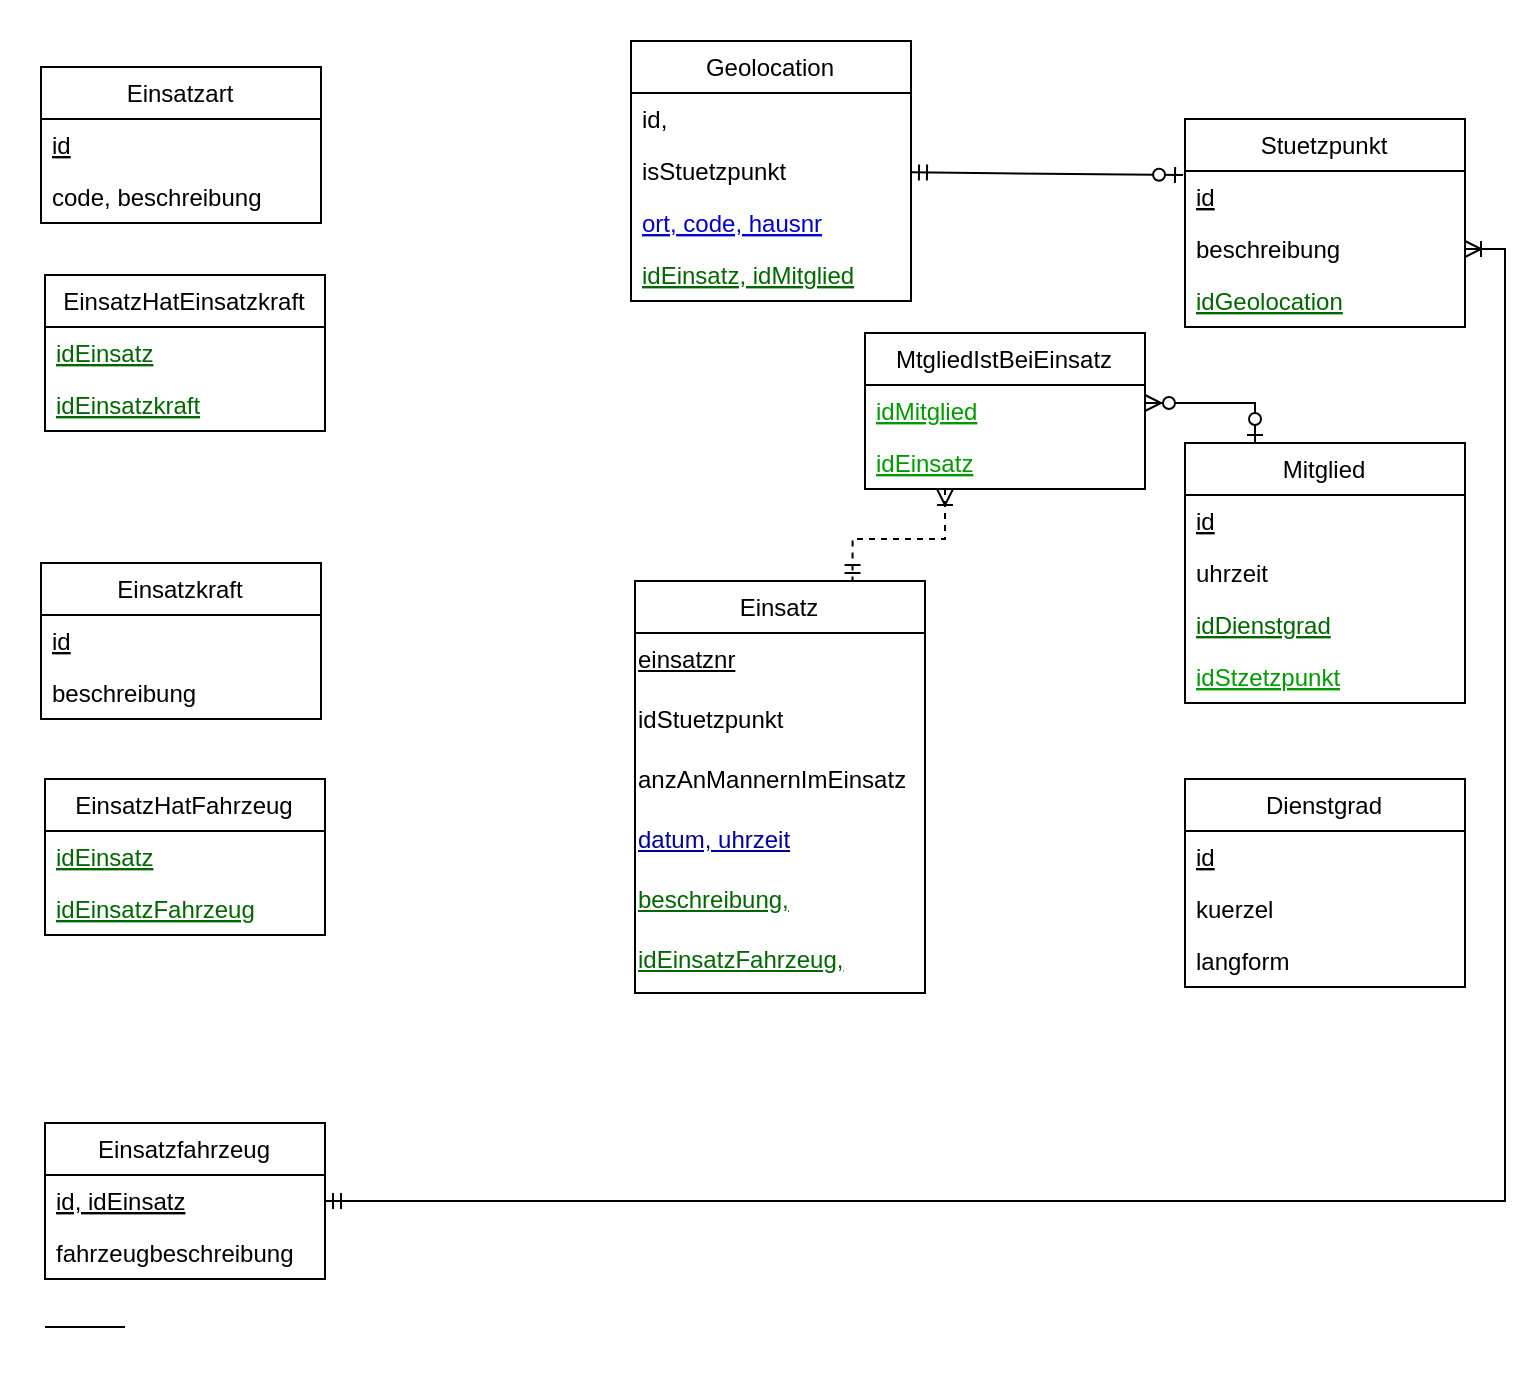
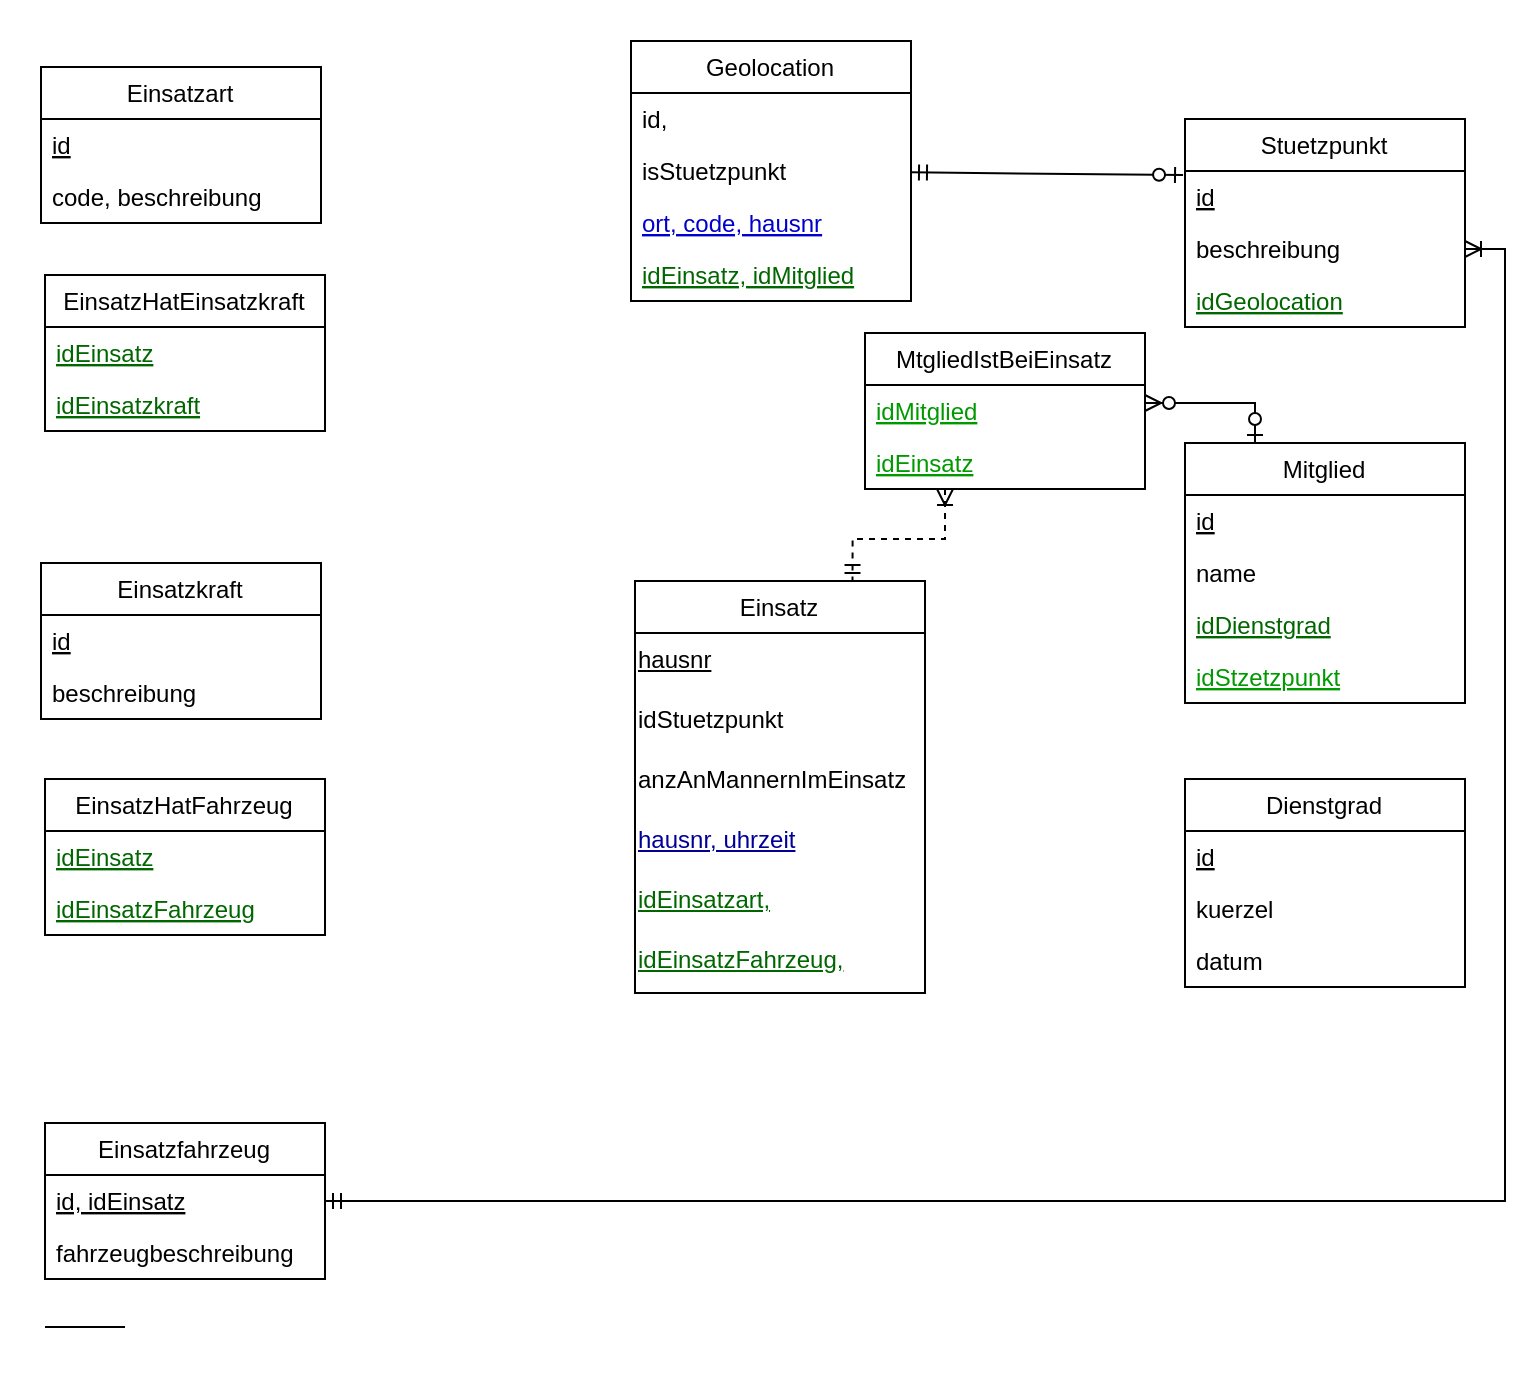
node "uhrzeit": label "uhrzeit" -> "name"
node "einsatznr": label "einsatznr" -> "hausnr"
node "datum, uhrzeit": label "datum, uhrzeit" -> "hausnr, uhrzeit"
node "beschreibung,": label "beschreibung," -> "idEinsatzart,"
node "langform": label "langform" -> "datum"
